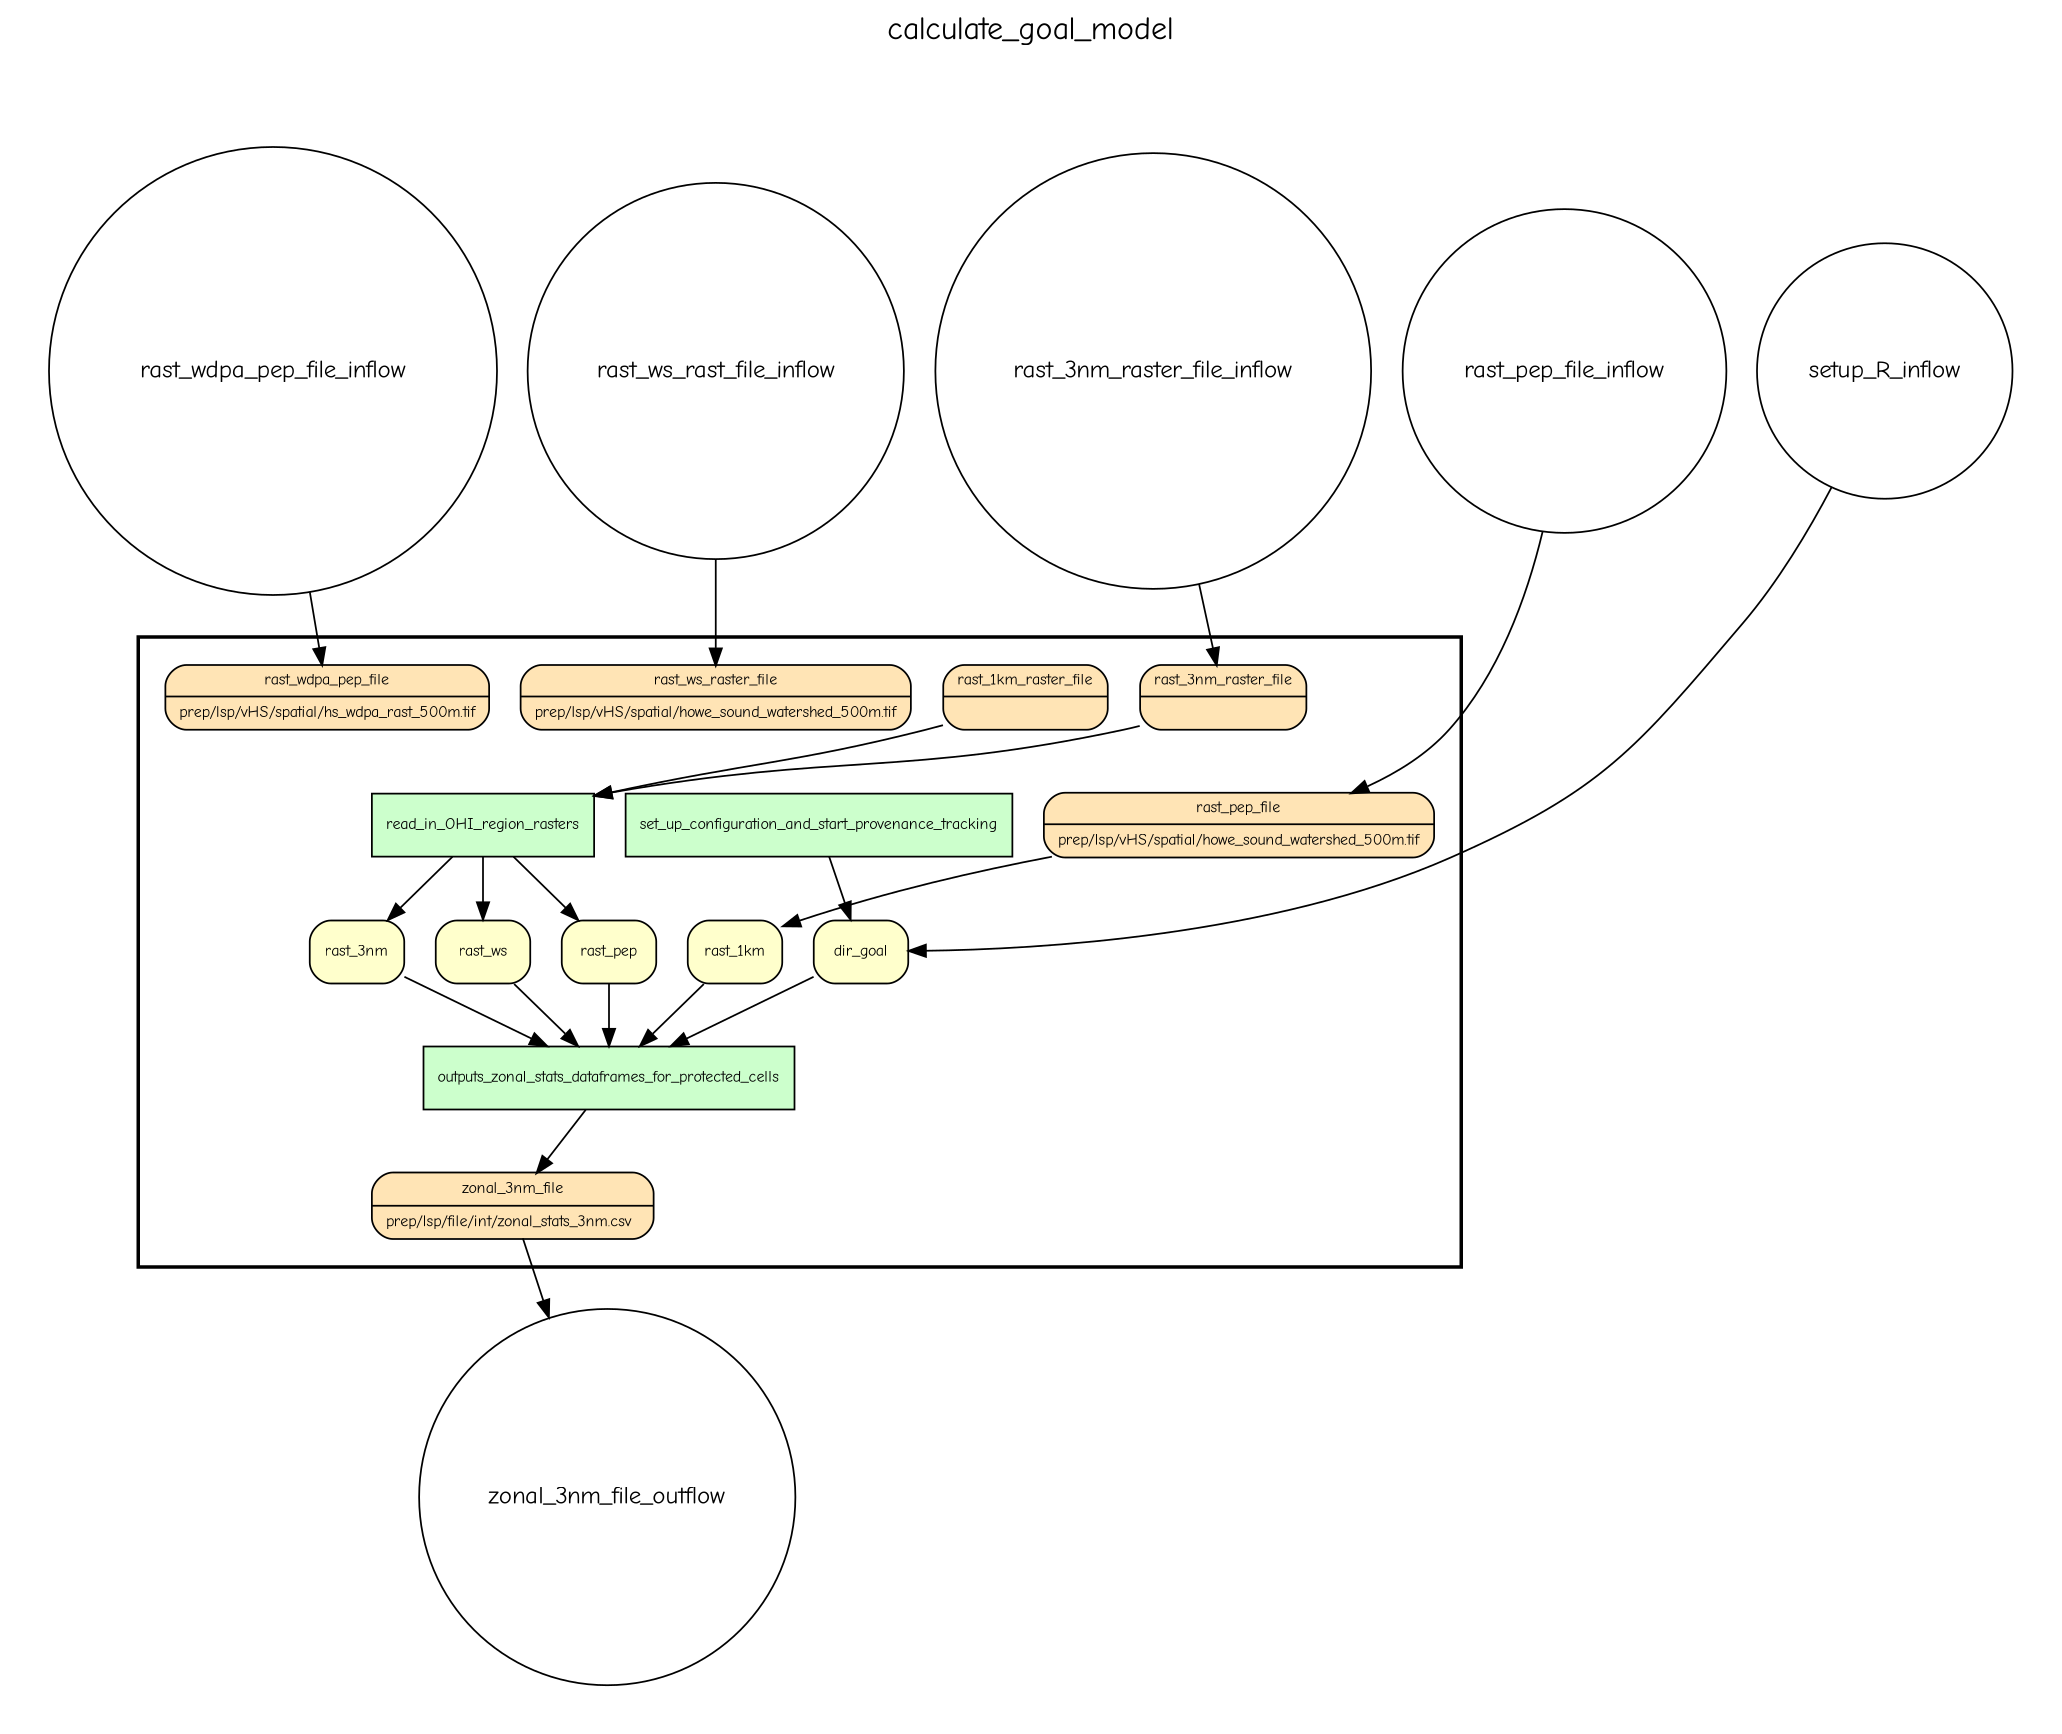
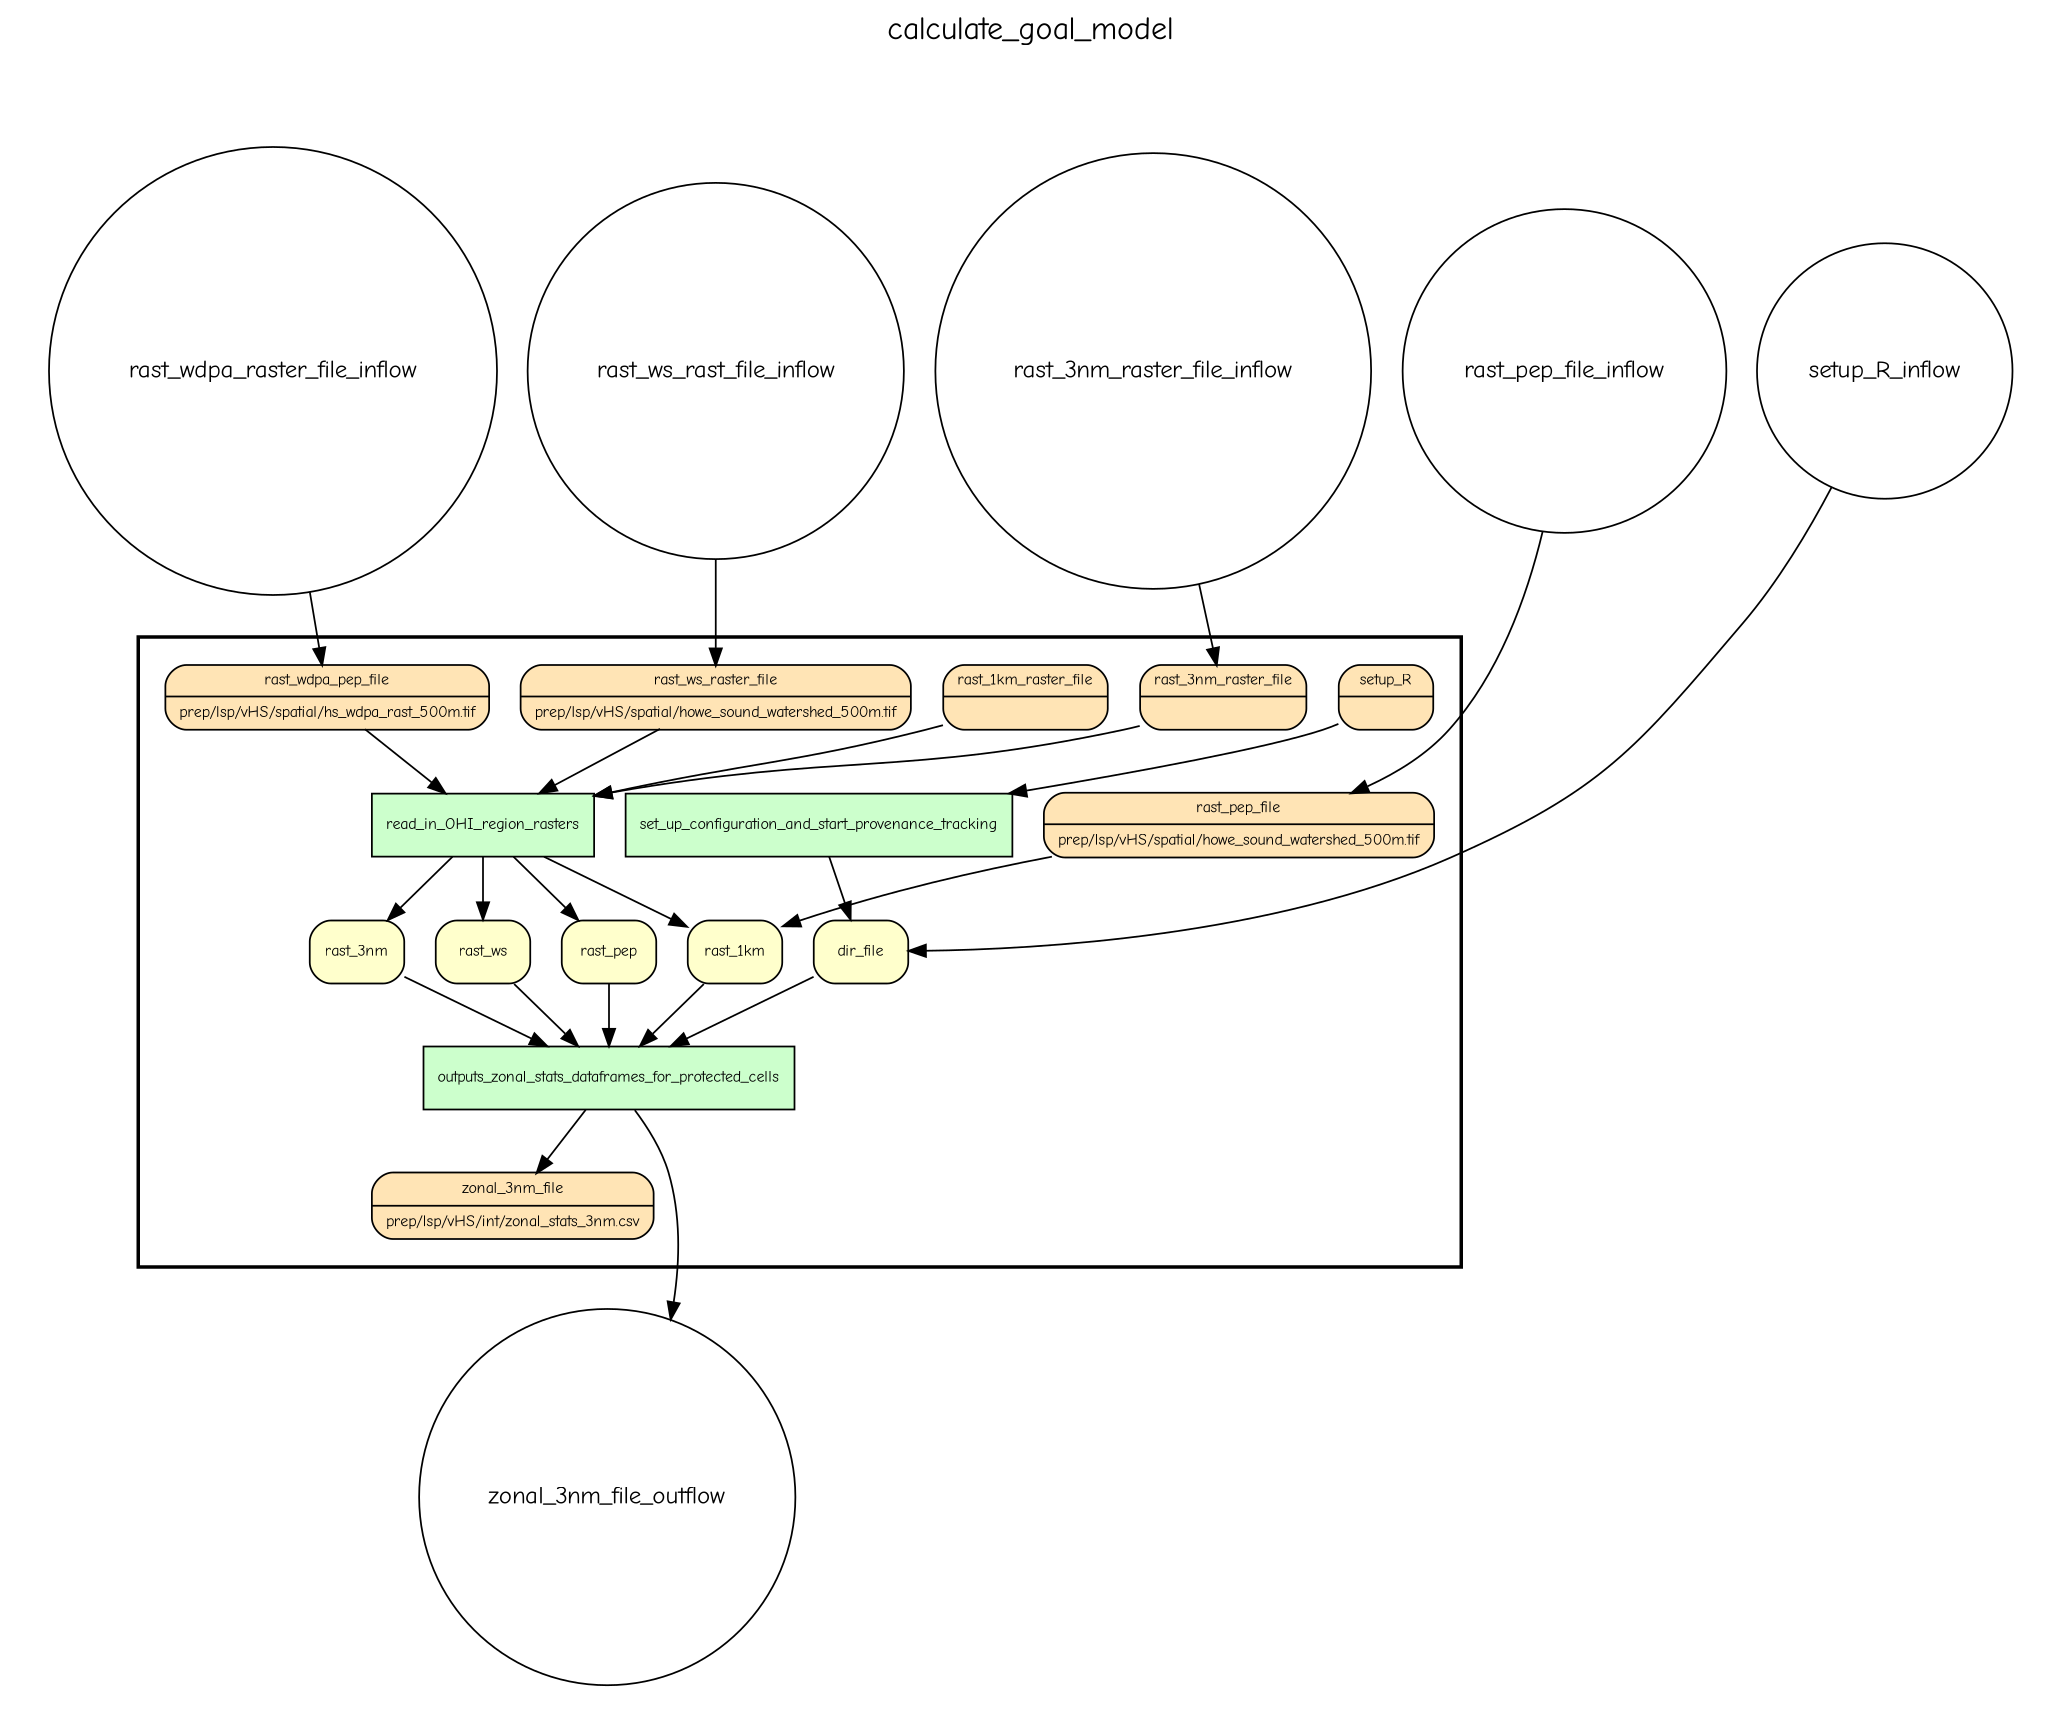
node "rast_wdpa_pep_file_inflow": label "rast_wdpa_pep_file_inflow" -> "rast_wdpa_raster_file_inflow"
node "setup_R": added
edge "rast_wdpa_pep_file" -> "read_in_OHI_region_rasters": added
edge "rast_ws_raster_file" -> "read_in_OHI_region_rasters": added
edge "read_in_OHI_region_rasters" -> "rast_1km": added
node "dir_goal": label "dir_goal" -> "dir_file"
node "zonal_3nm_file": text "prep/lsp/file/int/zonal_stats_3nm.csv" -> "prep/lsp/vHS/int/zonal_stats_3nm.csv"
edge "zonal_3nm_file" -> "zonal_3nm_file_outflow": now "outputs_zonal_stats_dataframes_for_protected_cells" -> "zonal_3nm_file_outflow"
